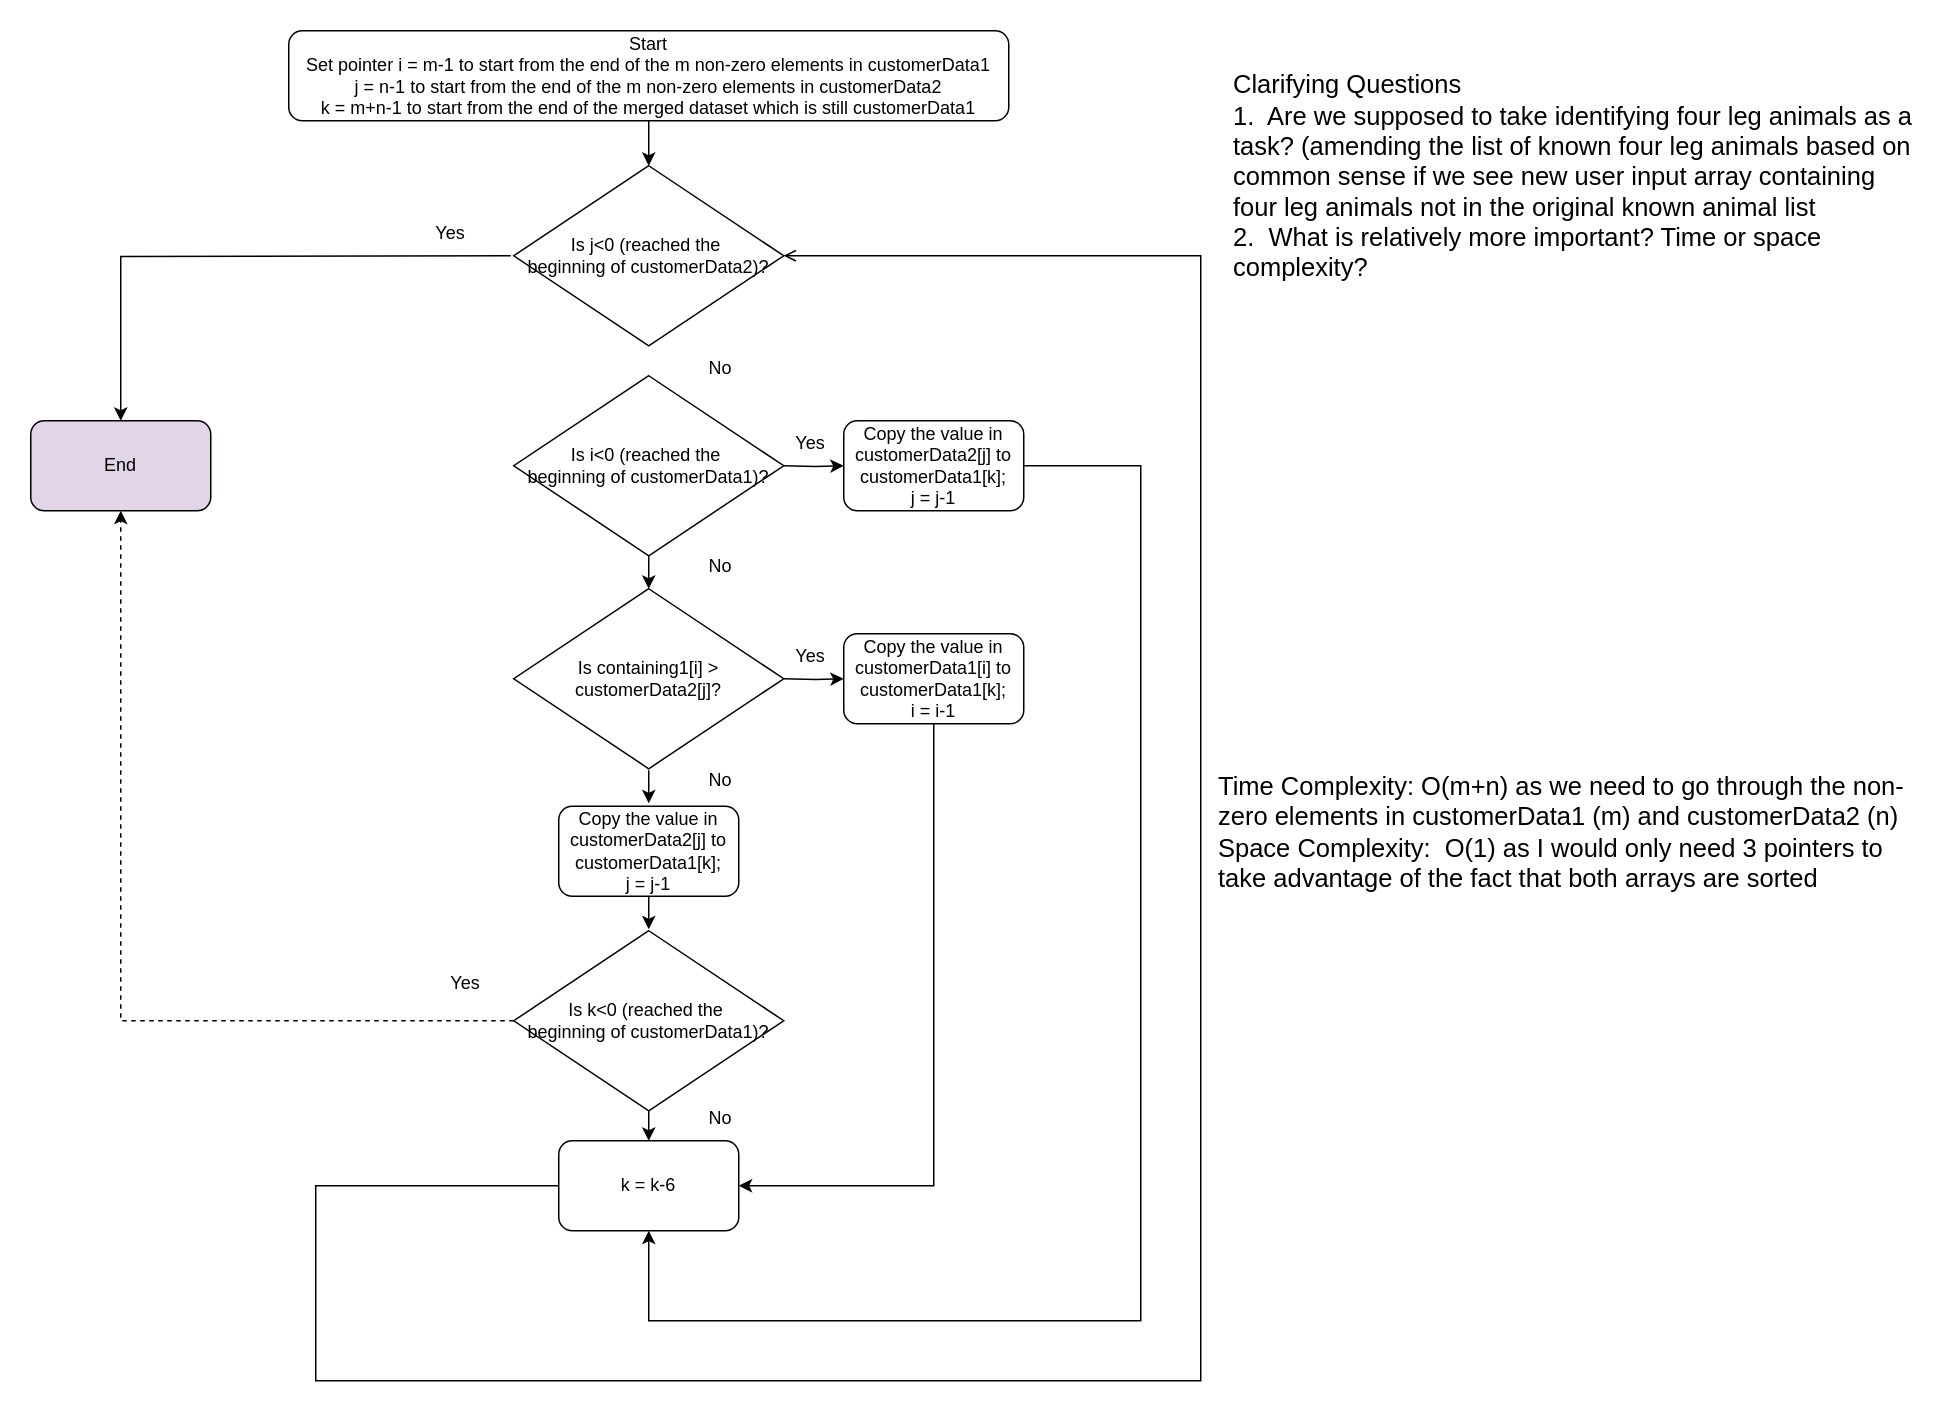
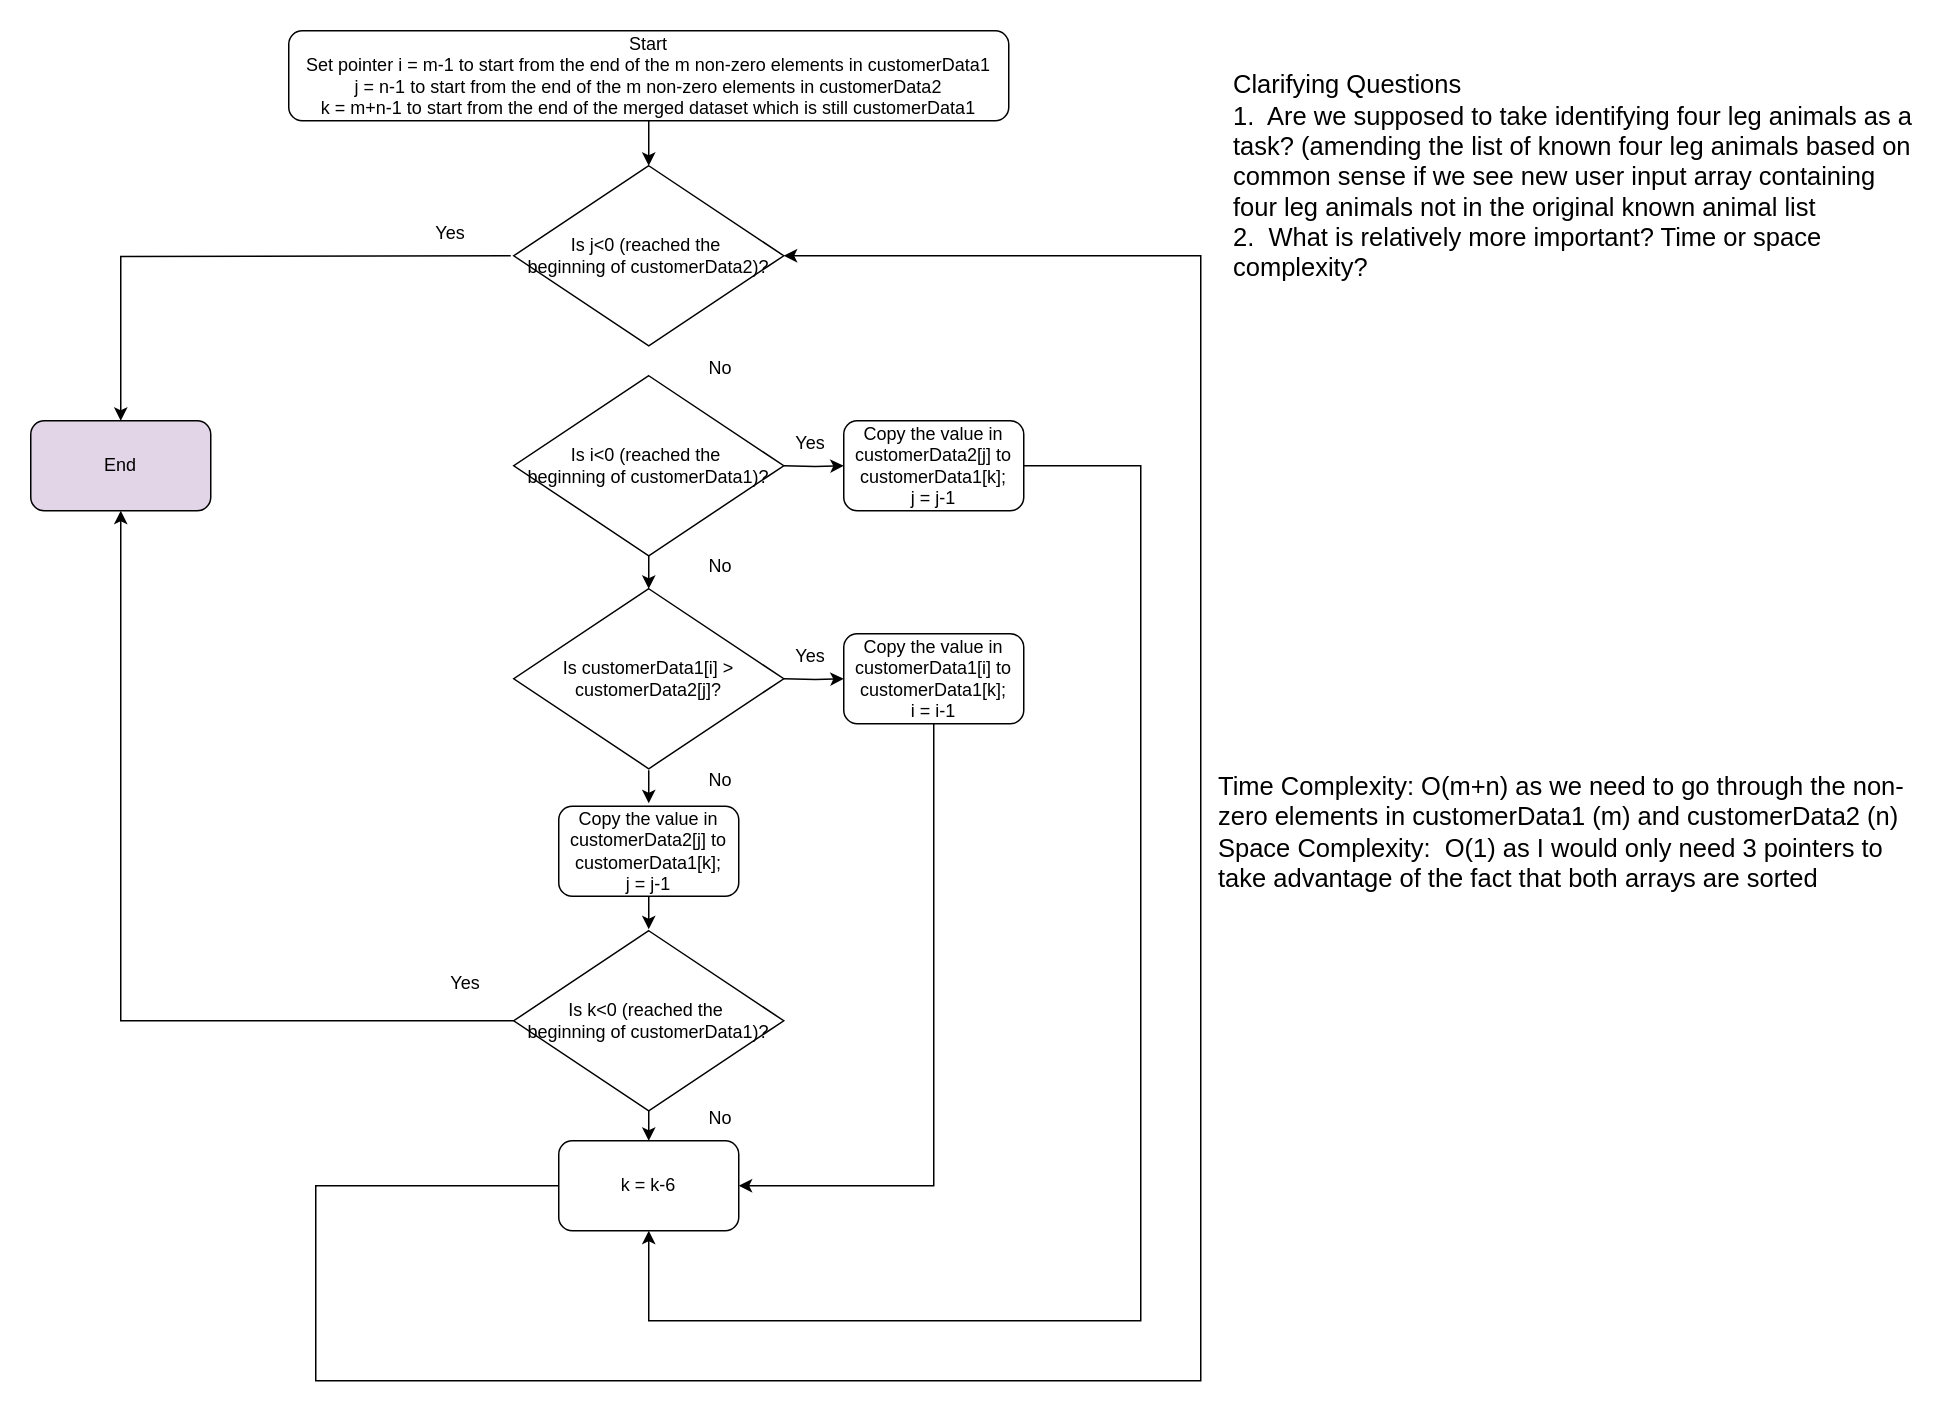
edge "k = k-6" -> "Is j<0 (reached the beginning of customerData2)?": arrowhead open -> classic
node "Is containing1[i] > customerData2[j]?": label "Is containing1[i] > customerData2[j]?" -> "Is customerData1[i] > customerData2[j]?"
edge "Is k<0 (reached the beginning of customerData1)?" -> "End": style dashed -> solid
